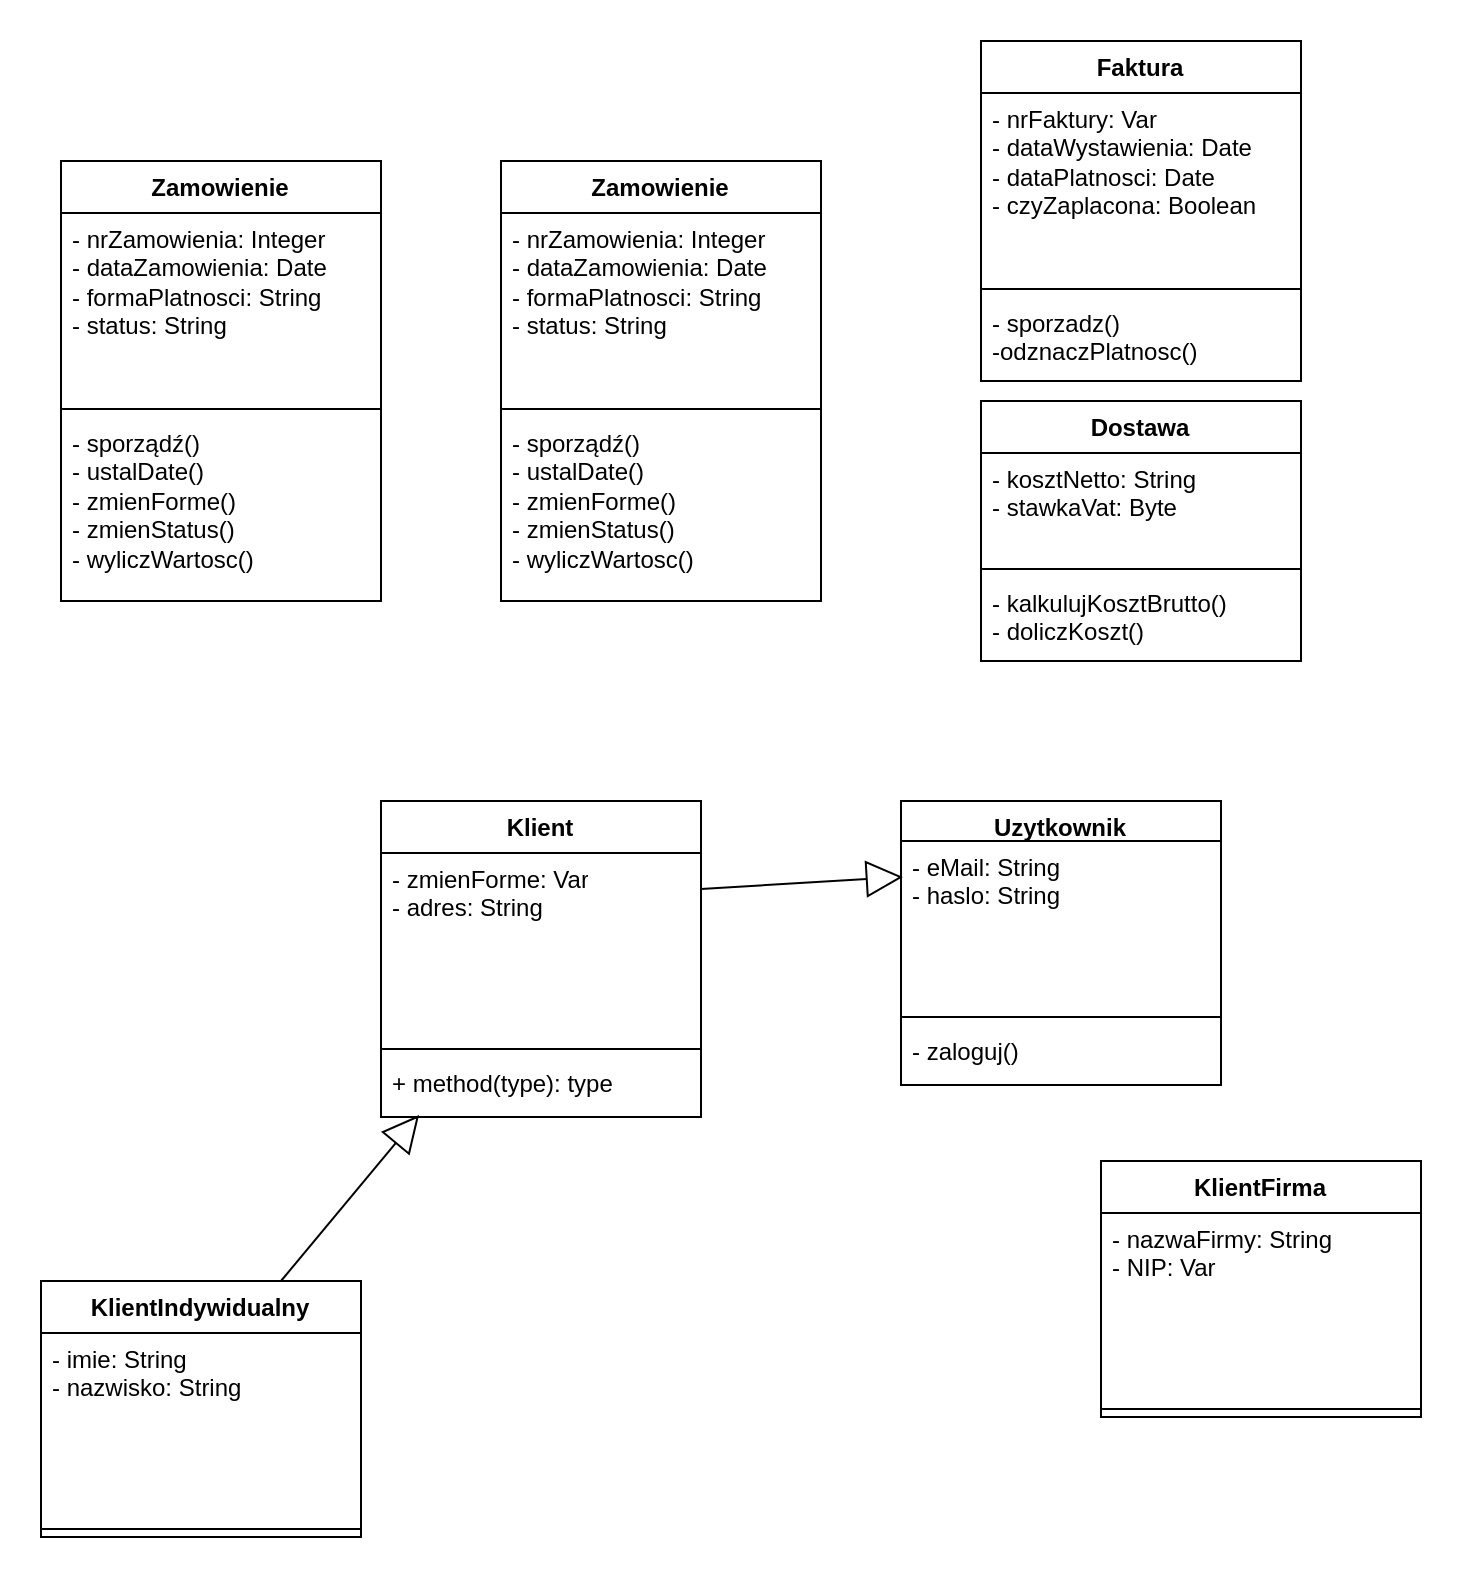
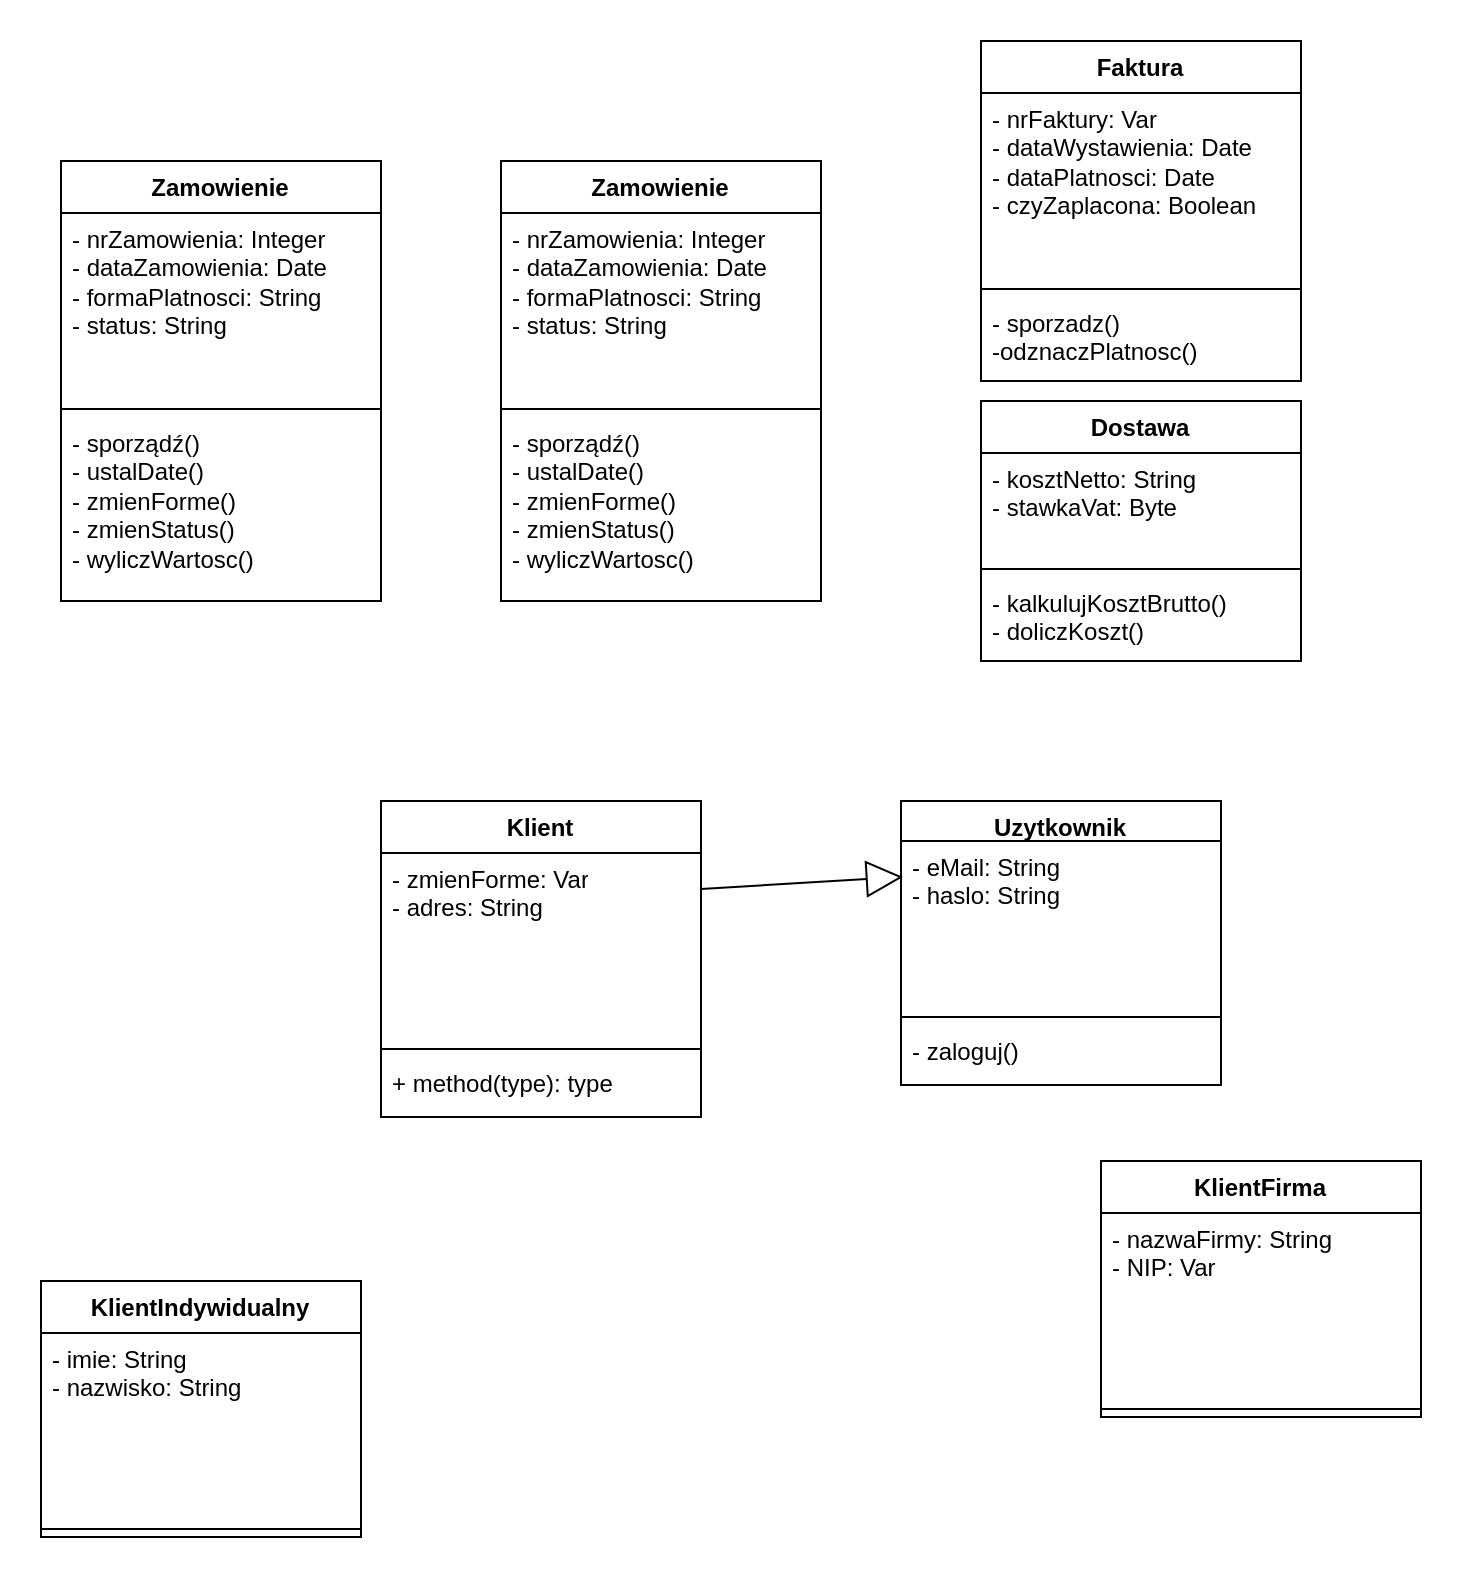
edge "KlientIndywidualny" -> "+ method(type): type": removed
